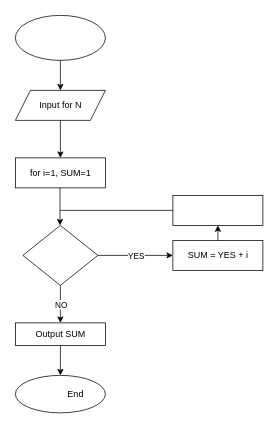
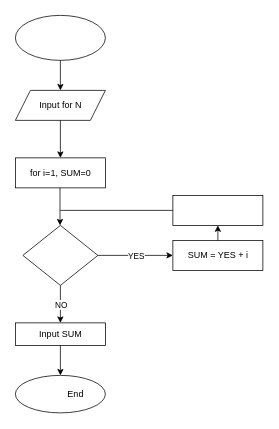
node "for i=1, SUM=1": label "for i=1, SUM=1" -> "for i=1, SUM=0"
node "Output SUM": label "Output SUM" -> "Input SUM"
